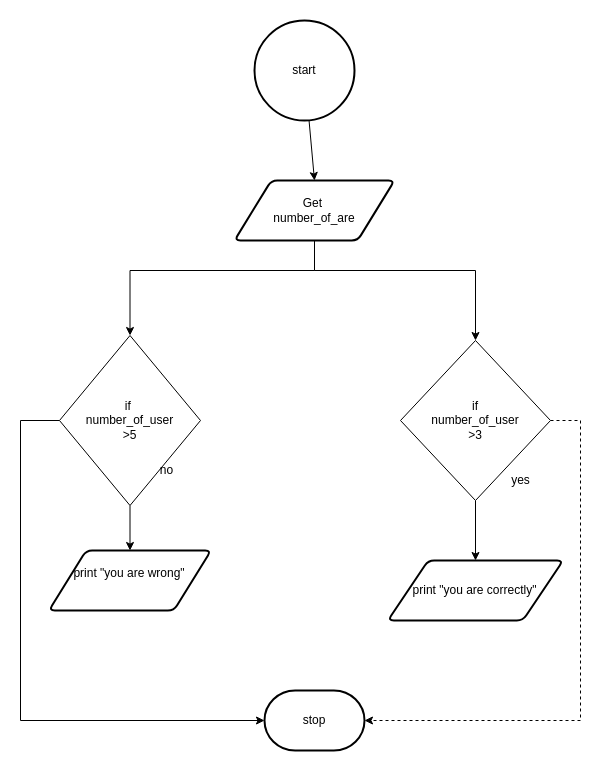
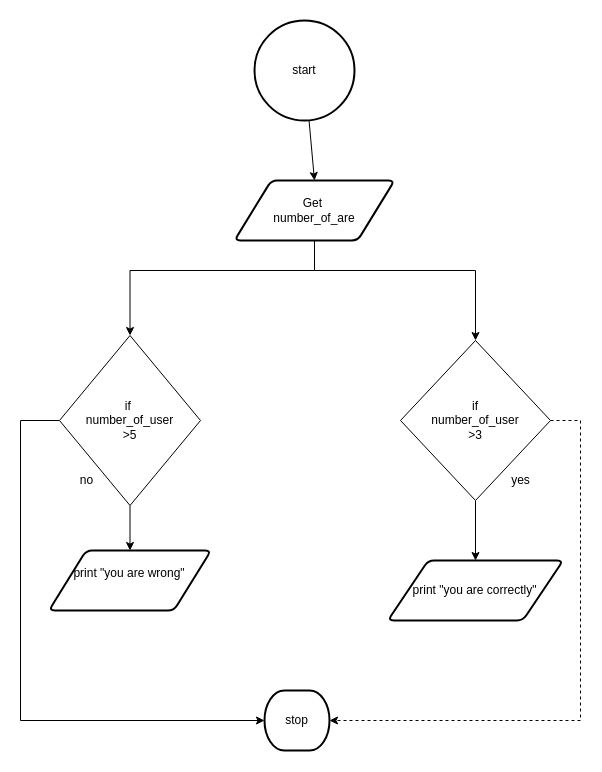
node "no": moved (167, 471) -> (87, 481)
node "stop": size 100x60 -> 65x60
